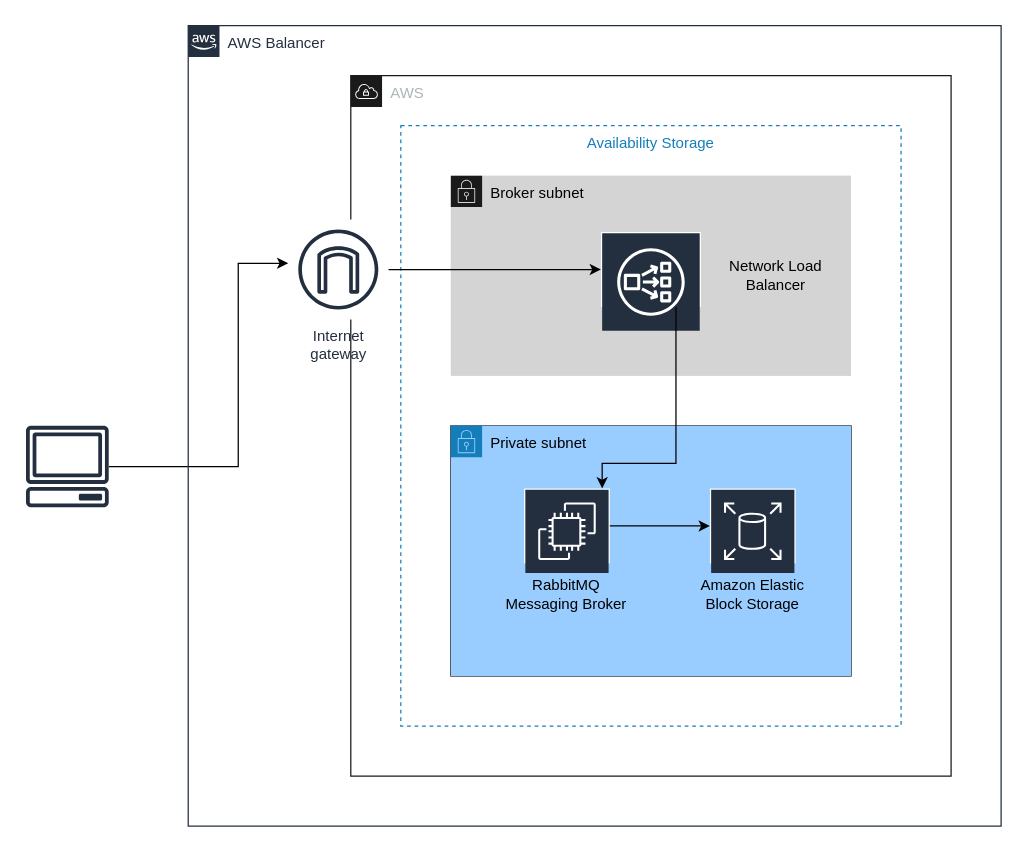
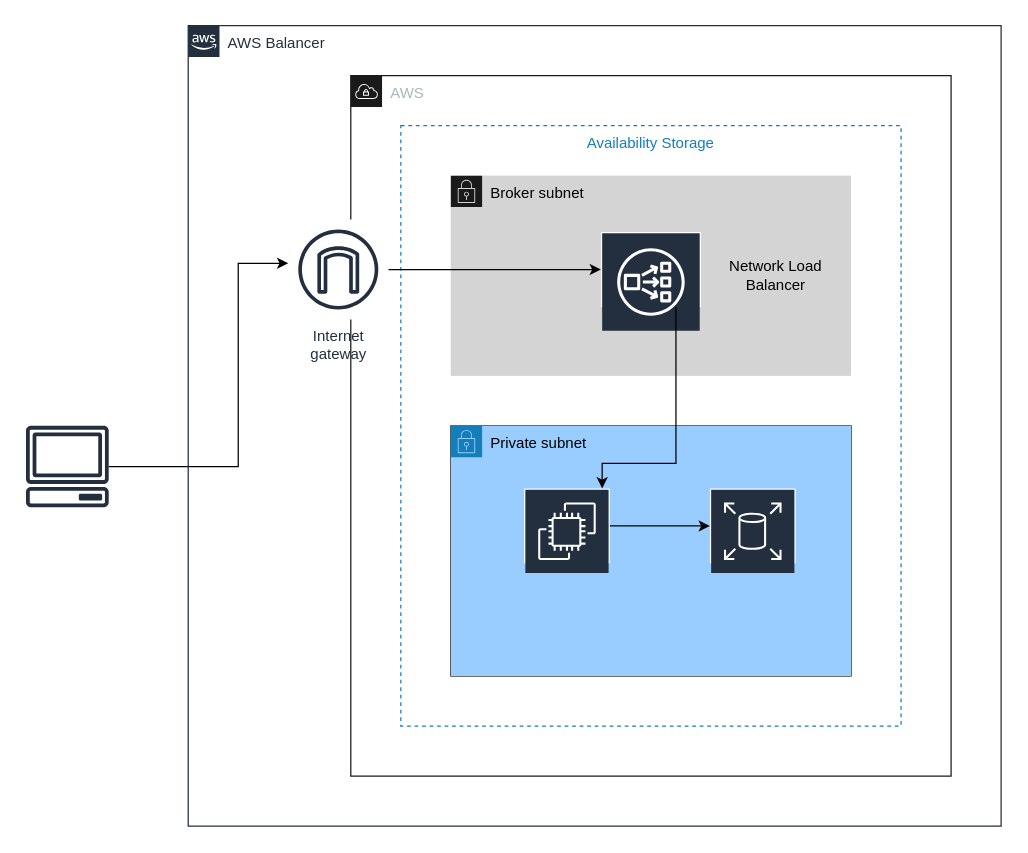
node "RabbitMQ Messaging Broker": removed
node "Amazon Elastic Block Storage": removed
